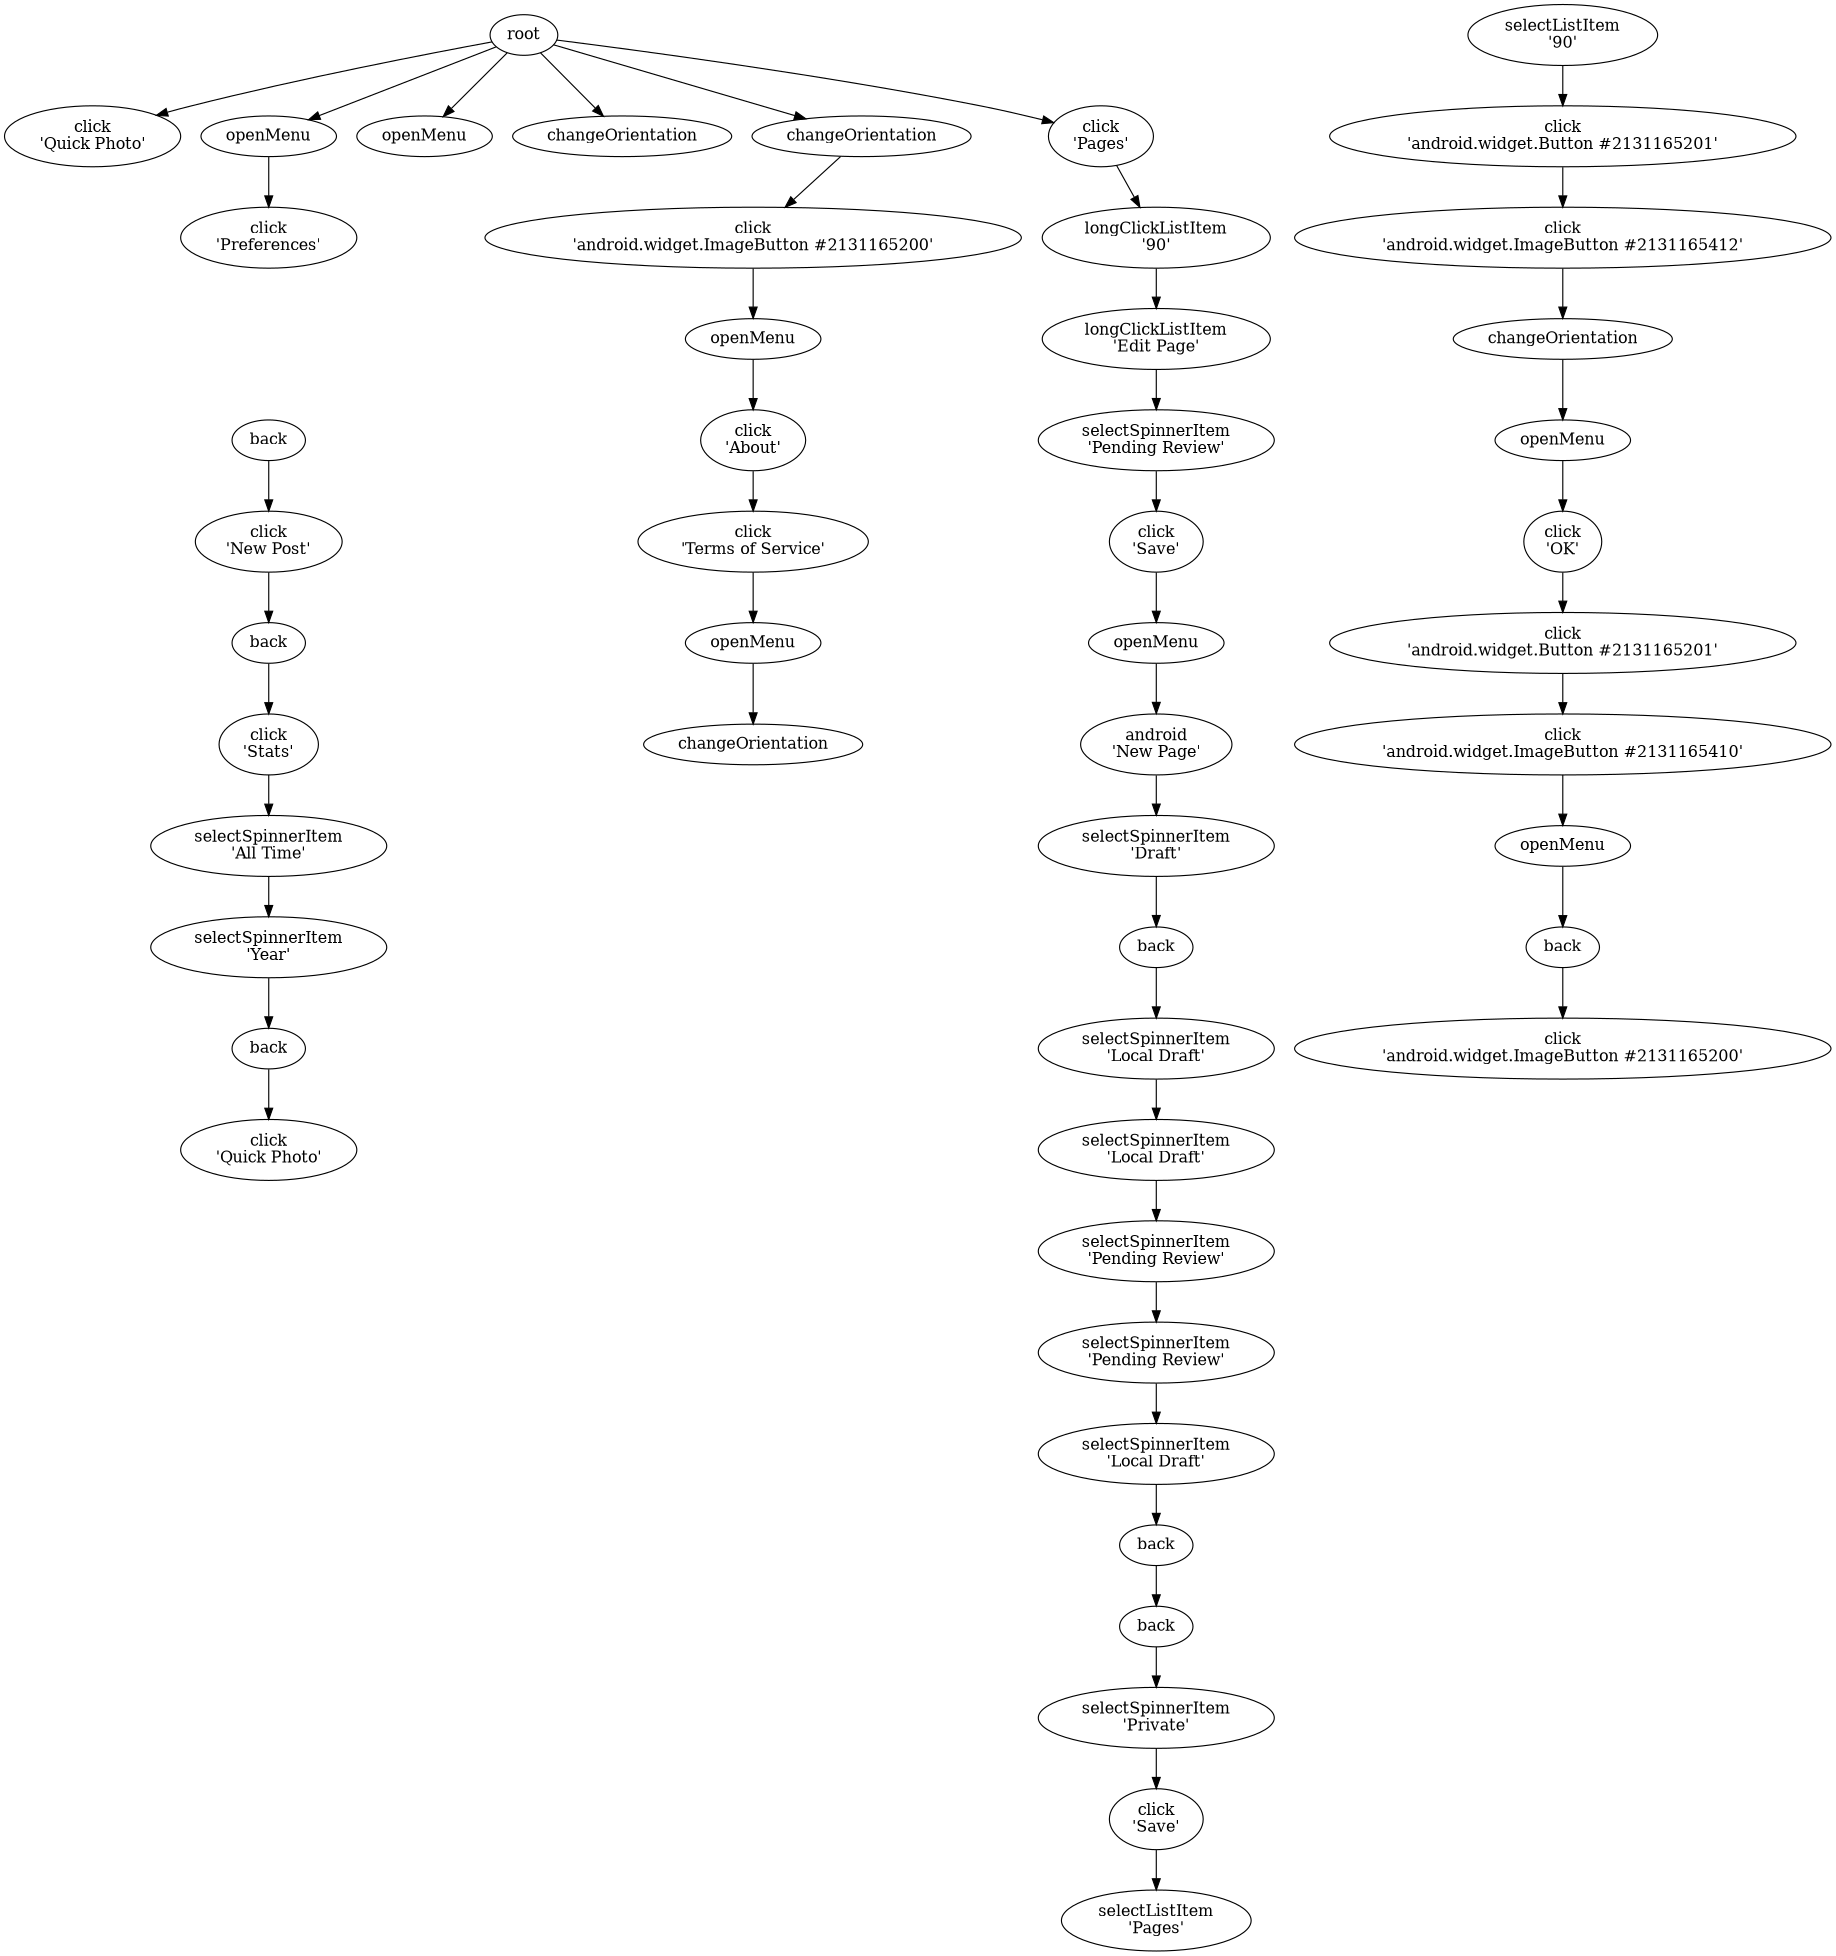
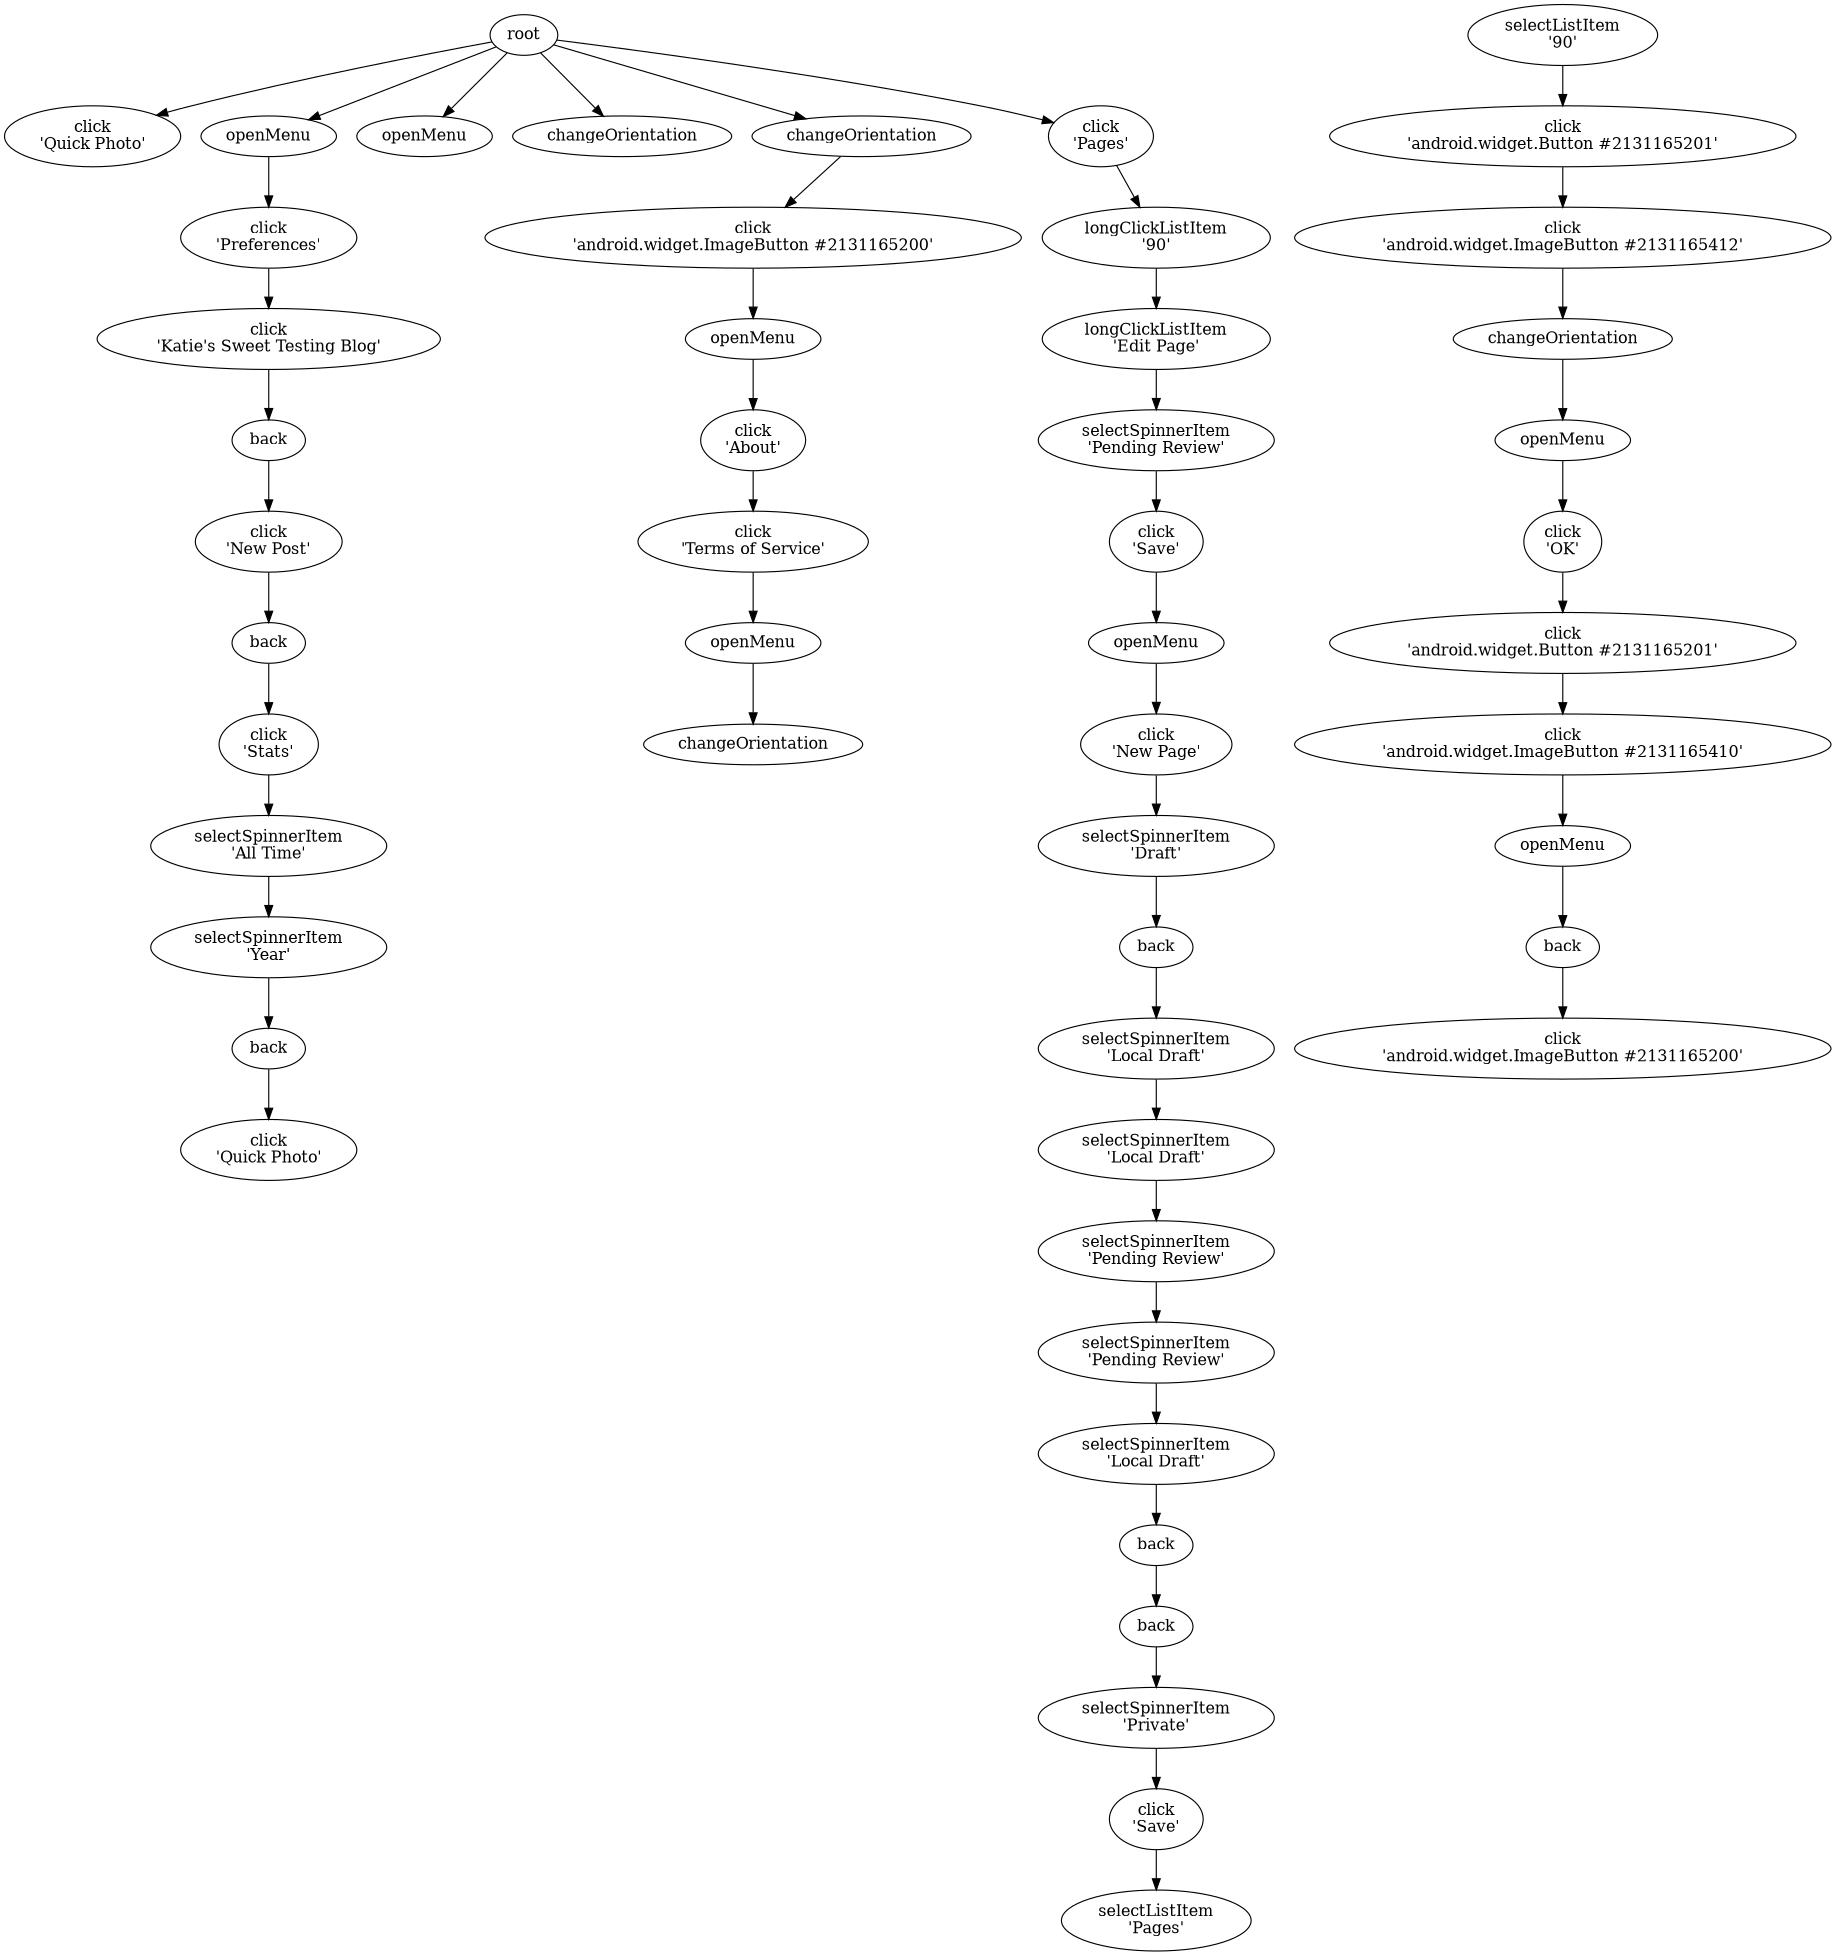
node "click 'Katie's Sweet Testing Blog'": added
node "android 'New Page'": label "android 'New Page'" -> "click 'New Page'"
